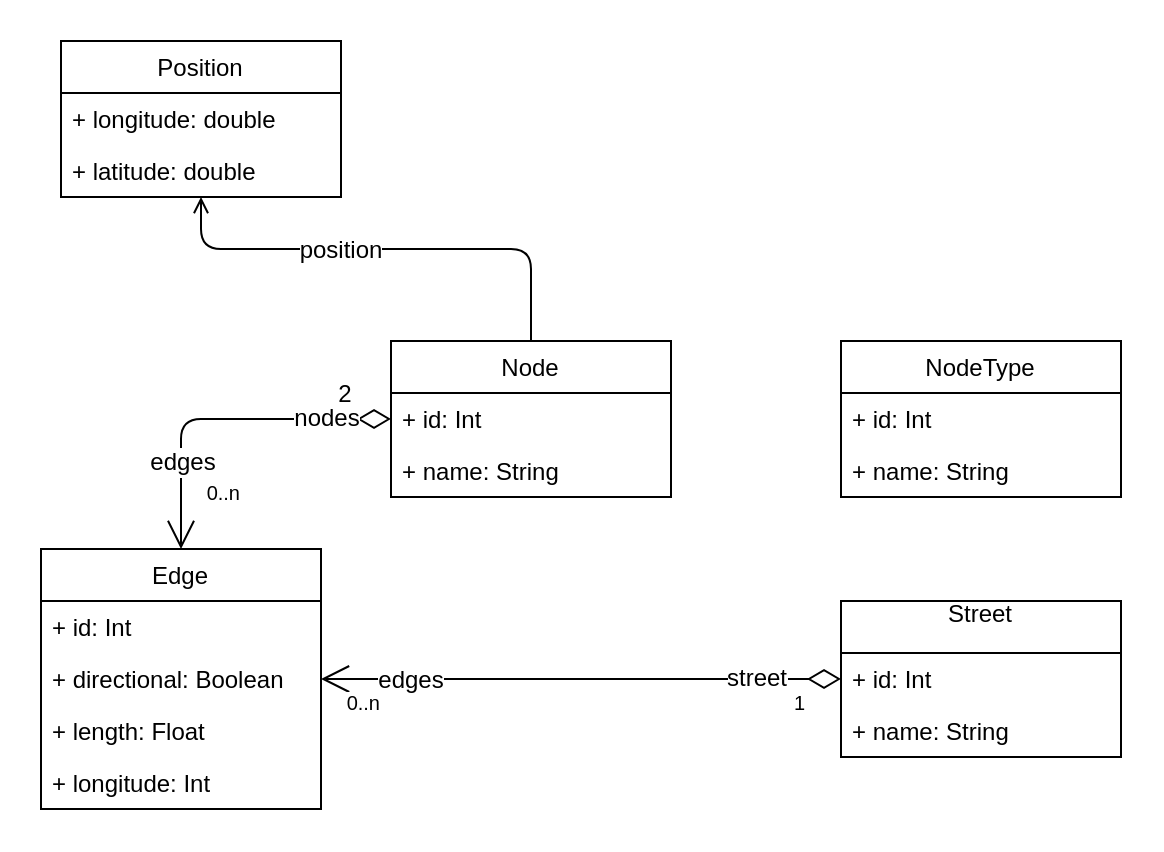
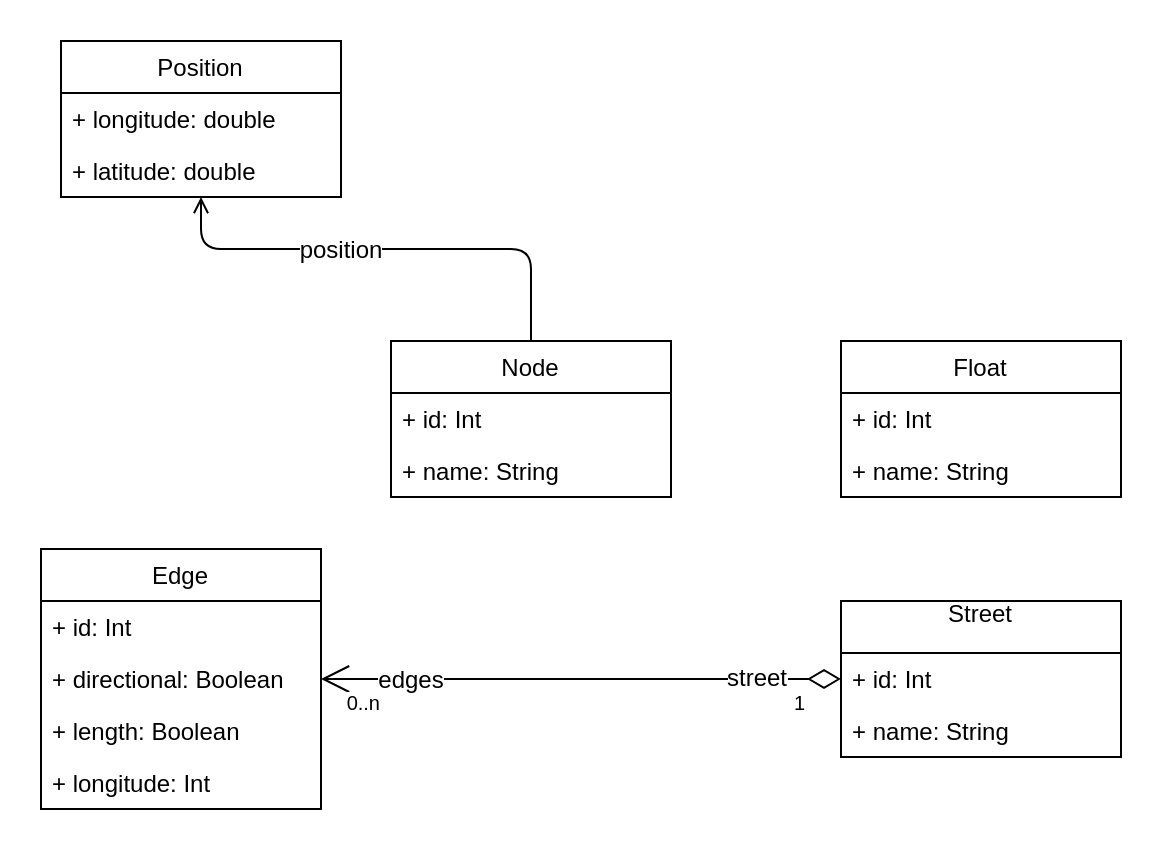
node "NodeType": label "NodeType" -> "Float"
edge "Node" -- "Edge": removed, labels "2", "nodes", "edges", "0..n"
node "+ length: Float": label "+ length: Float" -> "+ length: Boolean"
